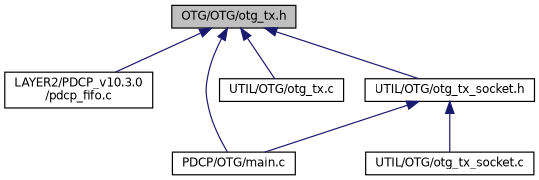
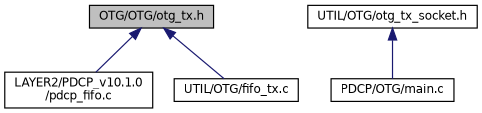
edge "UTIL/OTG/otg_tx_socket.h" -> "OTG/OTG/otg_tx.h": removed
node "LAYER2/PDCP_v10.3.0 /pdcp_fifo.c": label "LAYER2/PDCP_v10.3.0 /pdcp_fifo.c" -> "LAYER2/PDCP_v10.1.0 /pdcp_fifo.c"
node "UTIL/OTG/otg_tx.c": label "UTIL/OTG/otg_tx.c" -> "UTIL/OTG/fifo_tx.c"
edge "PDCP/OTG/main.c" -> "OTG/OTG/otg_tx.h": removed
node "UTIL/OTG/otg_tx_socket.c": removed
